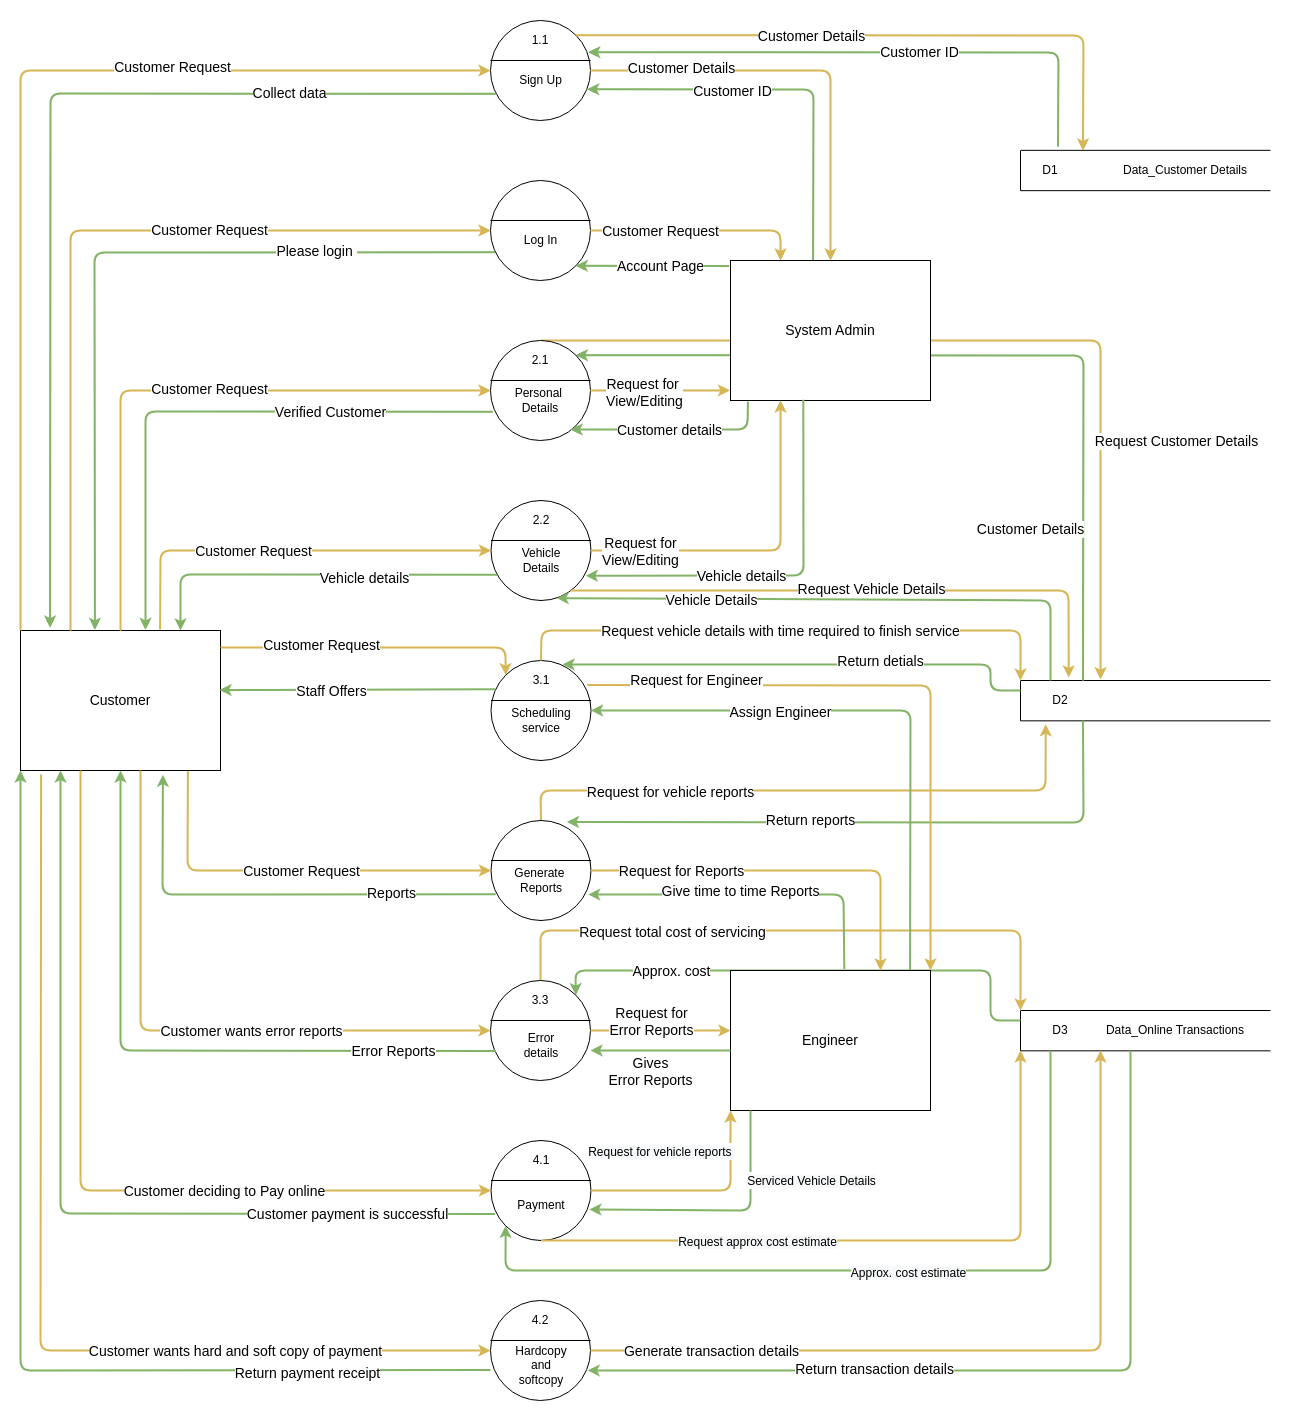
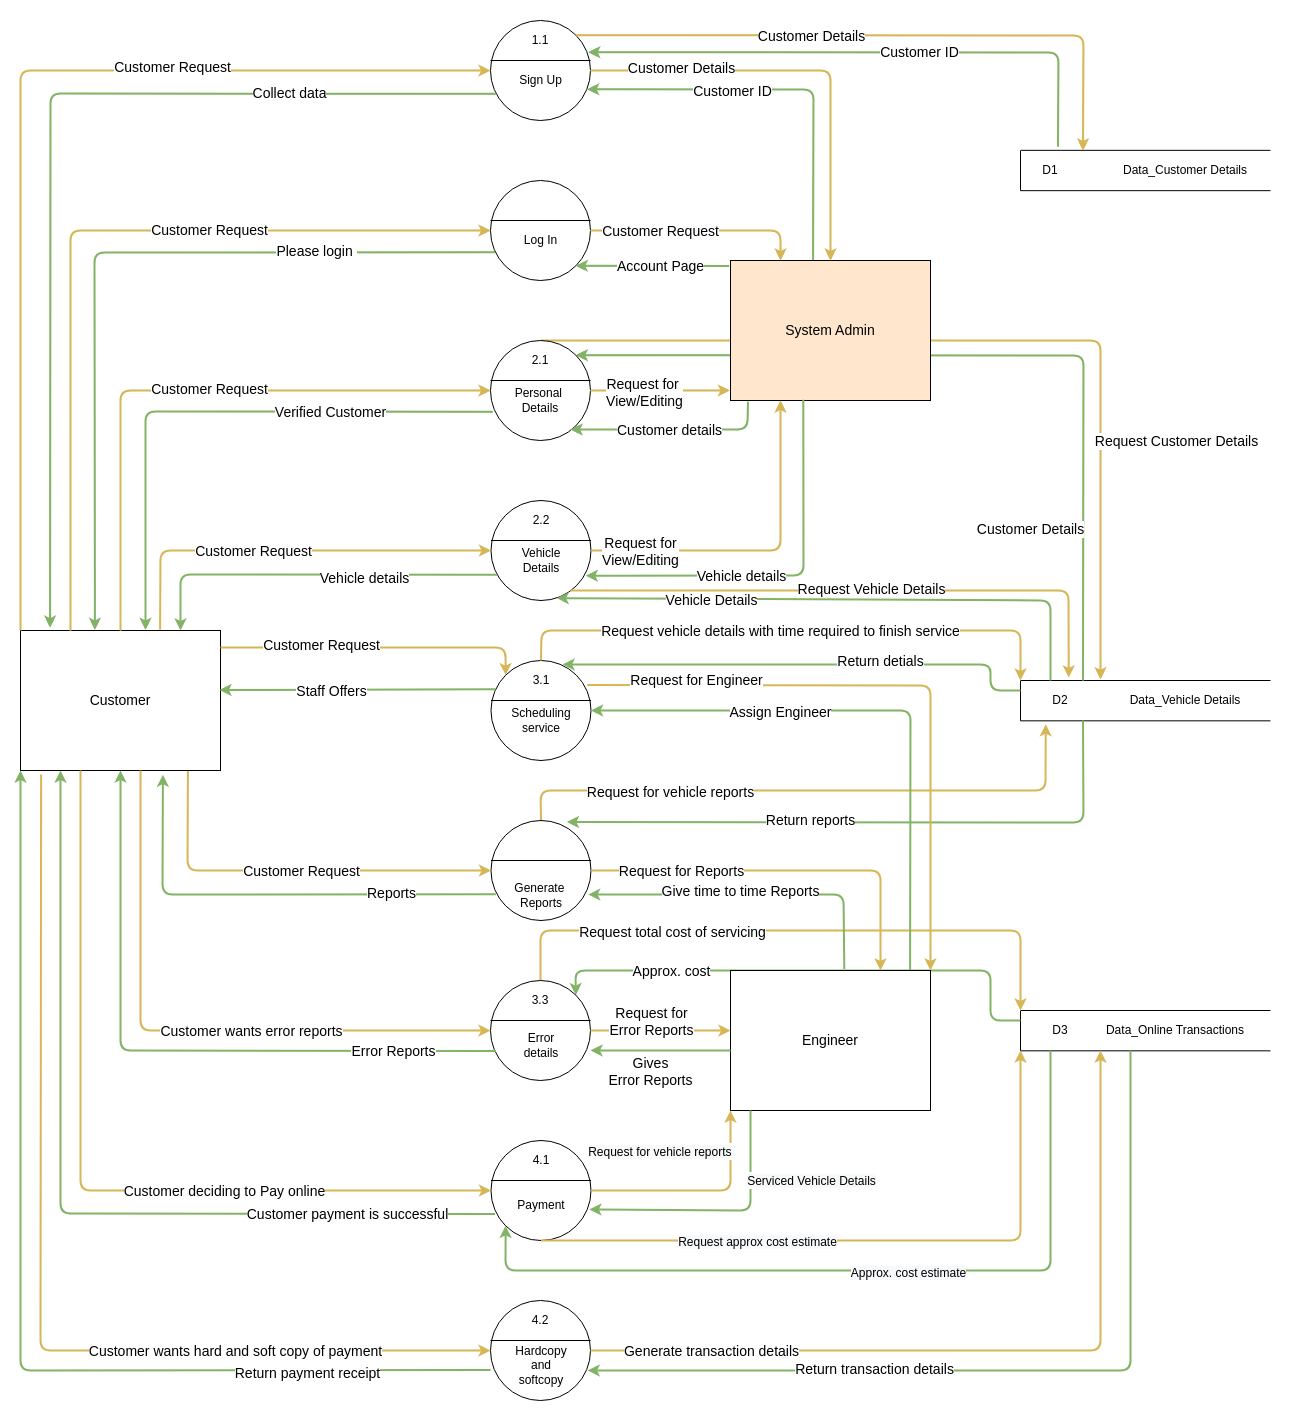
node "System Admin": fillcolor #ffffff -> #ffe6cc
node "Data_Vehicle Details": added
node "Generate Reports": moved (541, 881) -> (541, 896)
